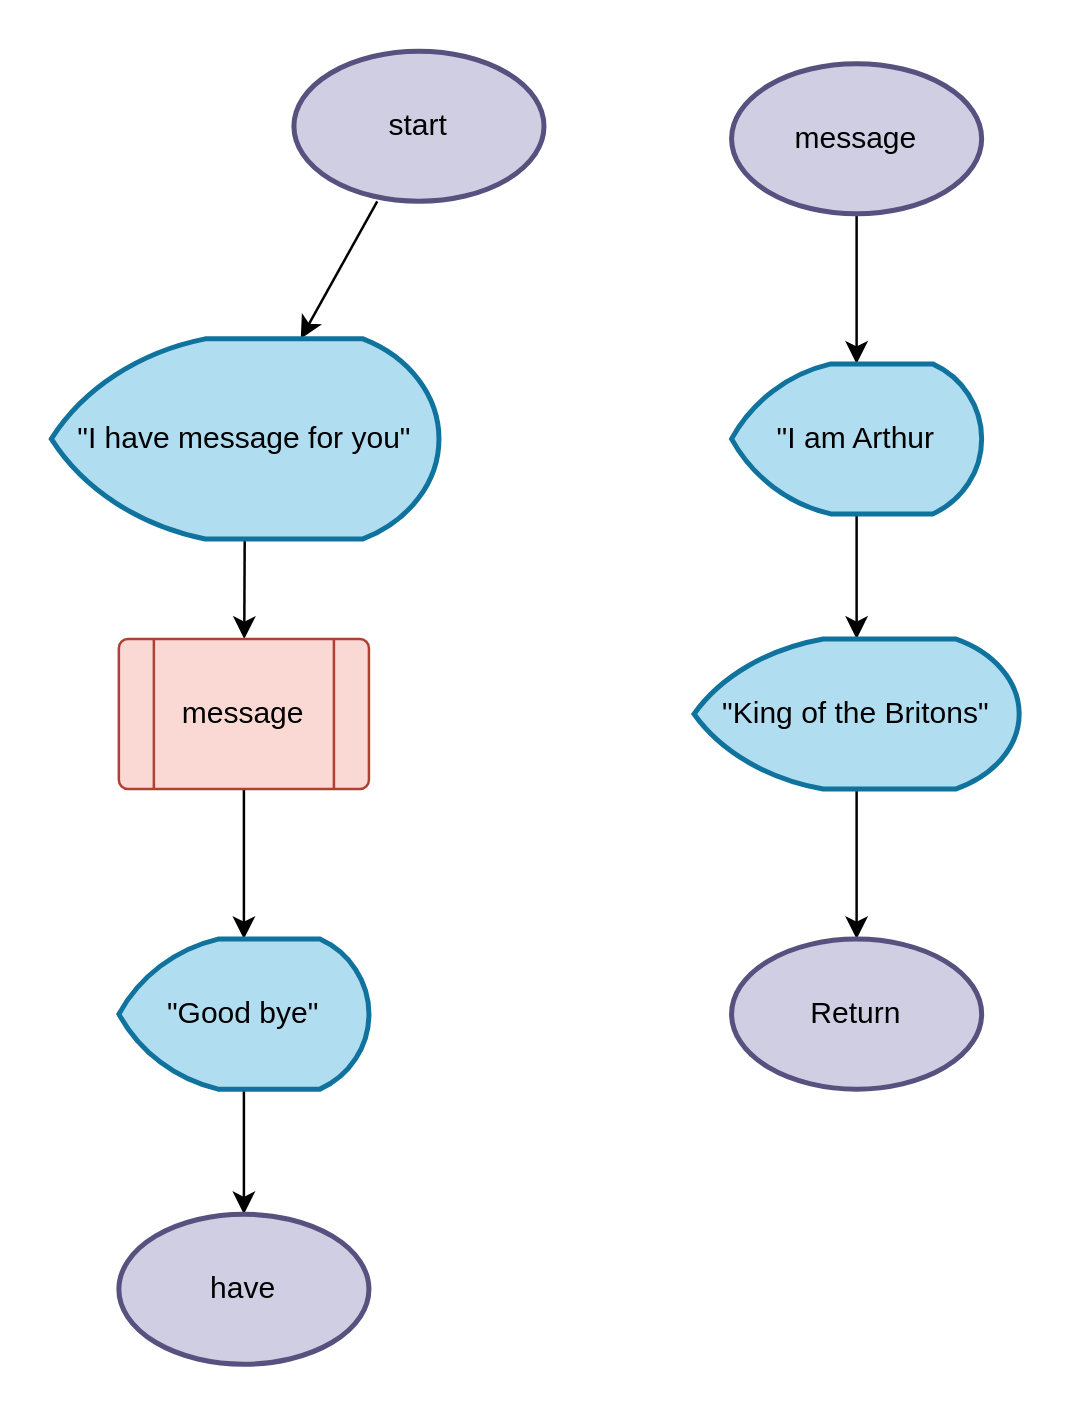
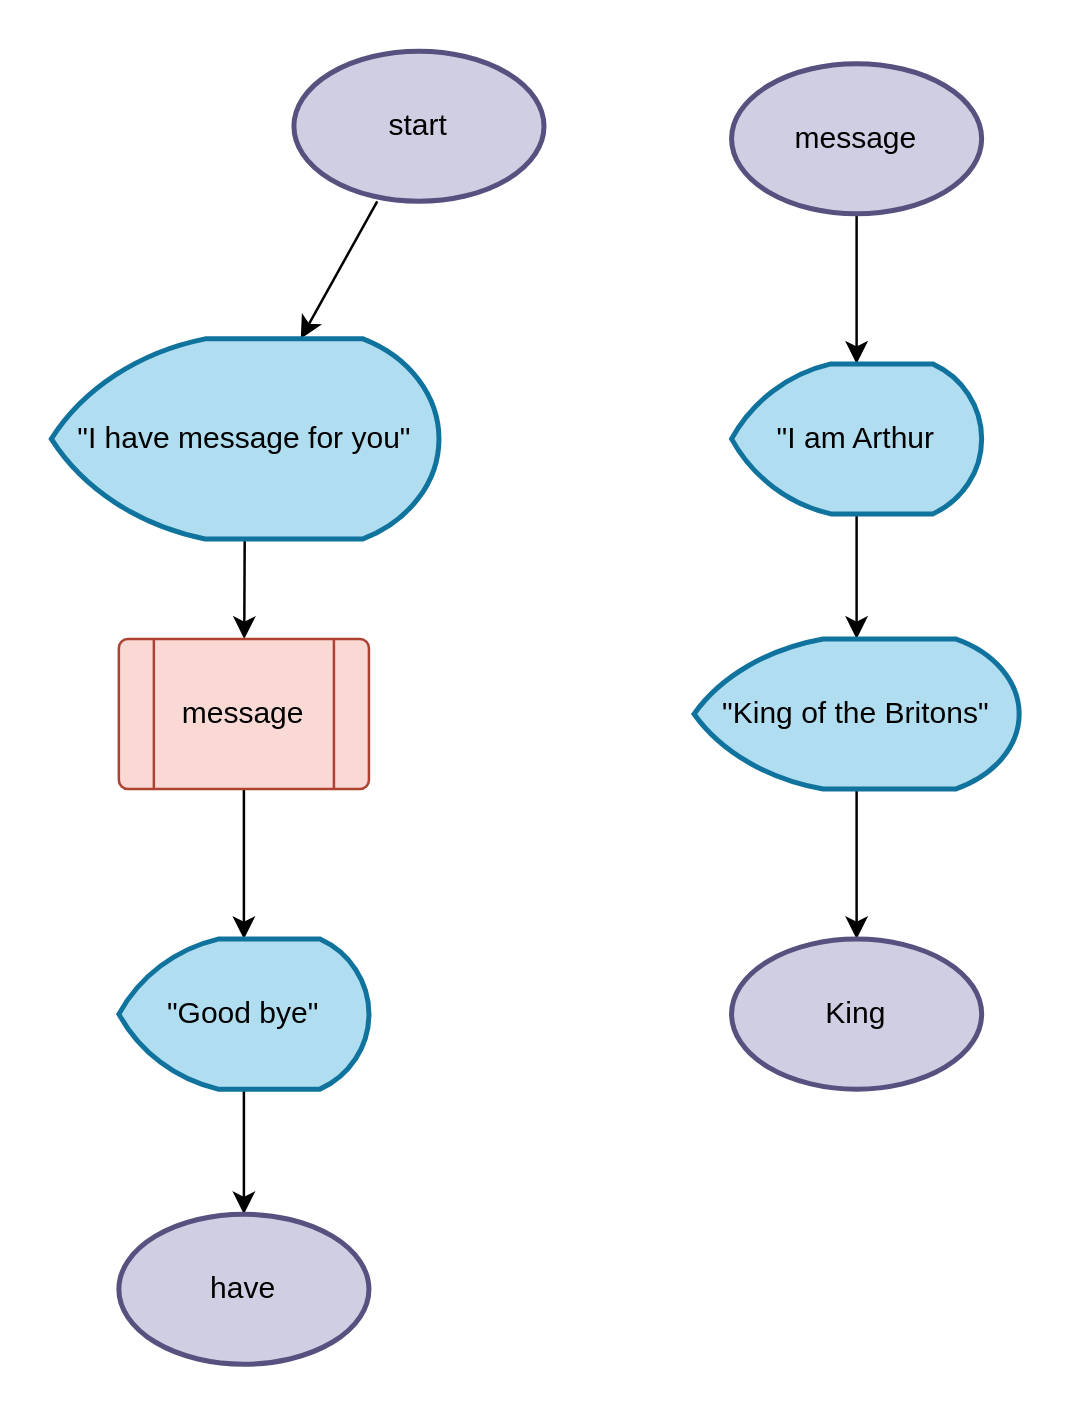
node "Return": label "Return" -> "King"
